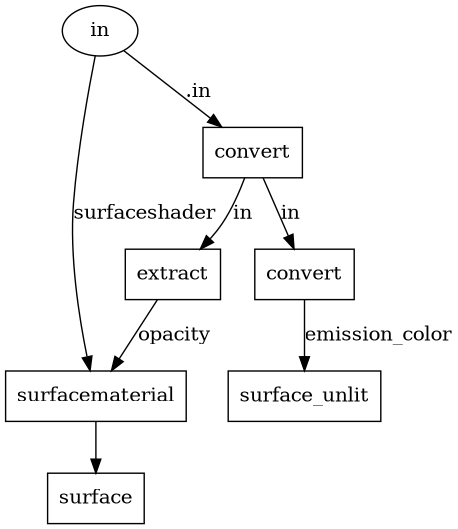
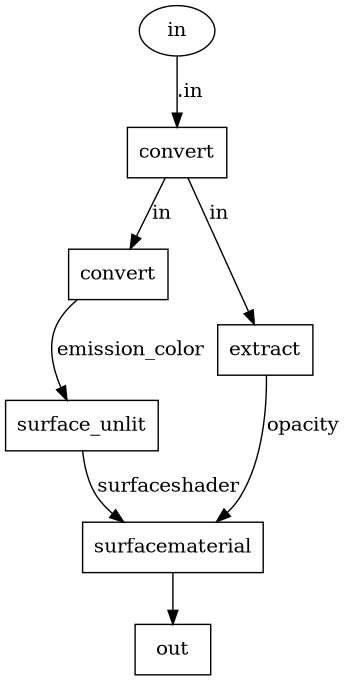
edge "in" -> "surfacematerial": now "surface_unlit" -> "surfacematerial"
node "surface": label "surface" -> "out"
